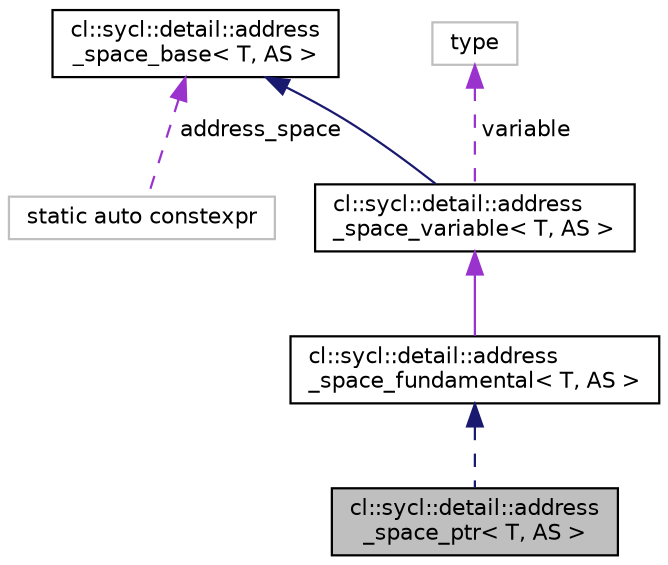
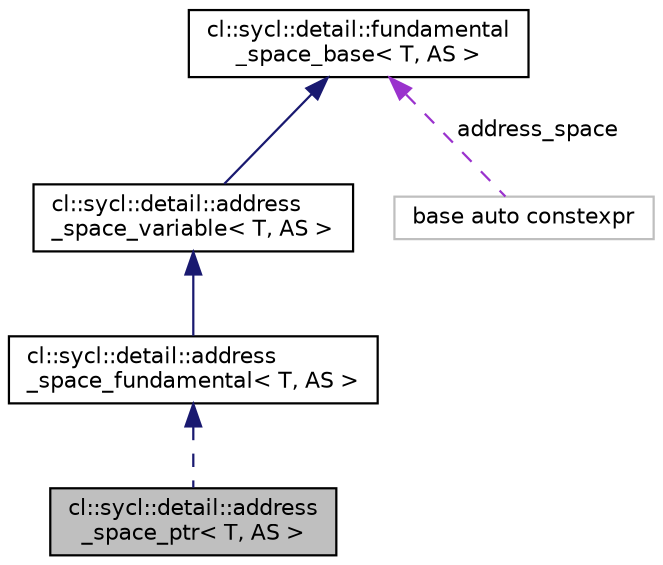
node "cl::sycl::detail::address _space_base< T, AS >": label "cl::sycl::detail::address _space_base< T, AS >" -> "cl::sycl::detail::fundamental _space_base< T, AS >"
node "type": removed
node "static auto constexpr": label "static auto constexpr" -> "base auto constexpr"
edge "cl::sycl::detail::address _space_fundamental< T, AS >" -> "cl::sycl::detail::address _space_variable< T, AS >": color darkorchid3 -> midnightblue
